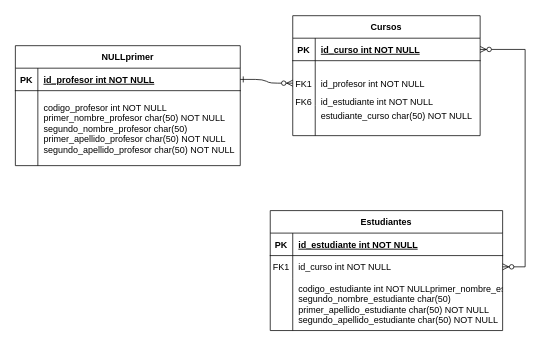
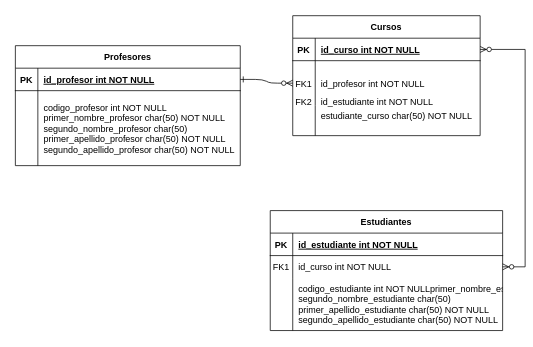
node "NULLprimer": label "NULLprimer" -> "Profesores"
node "FK6": label "FK6" -> "FK2"
